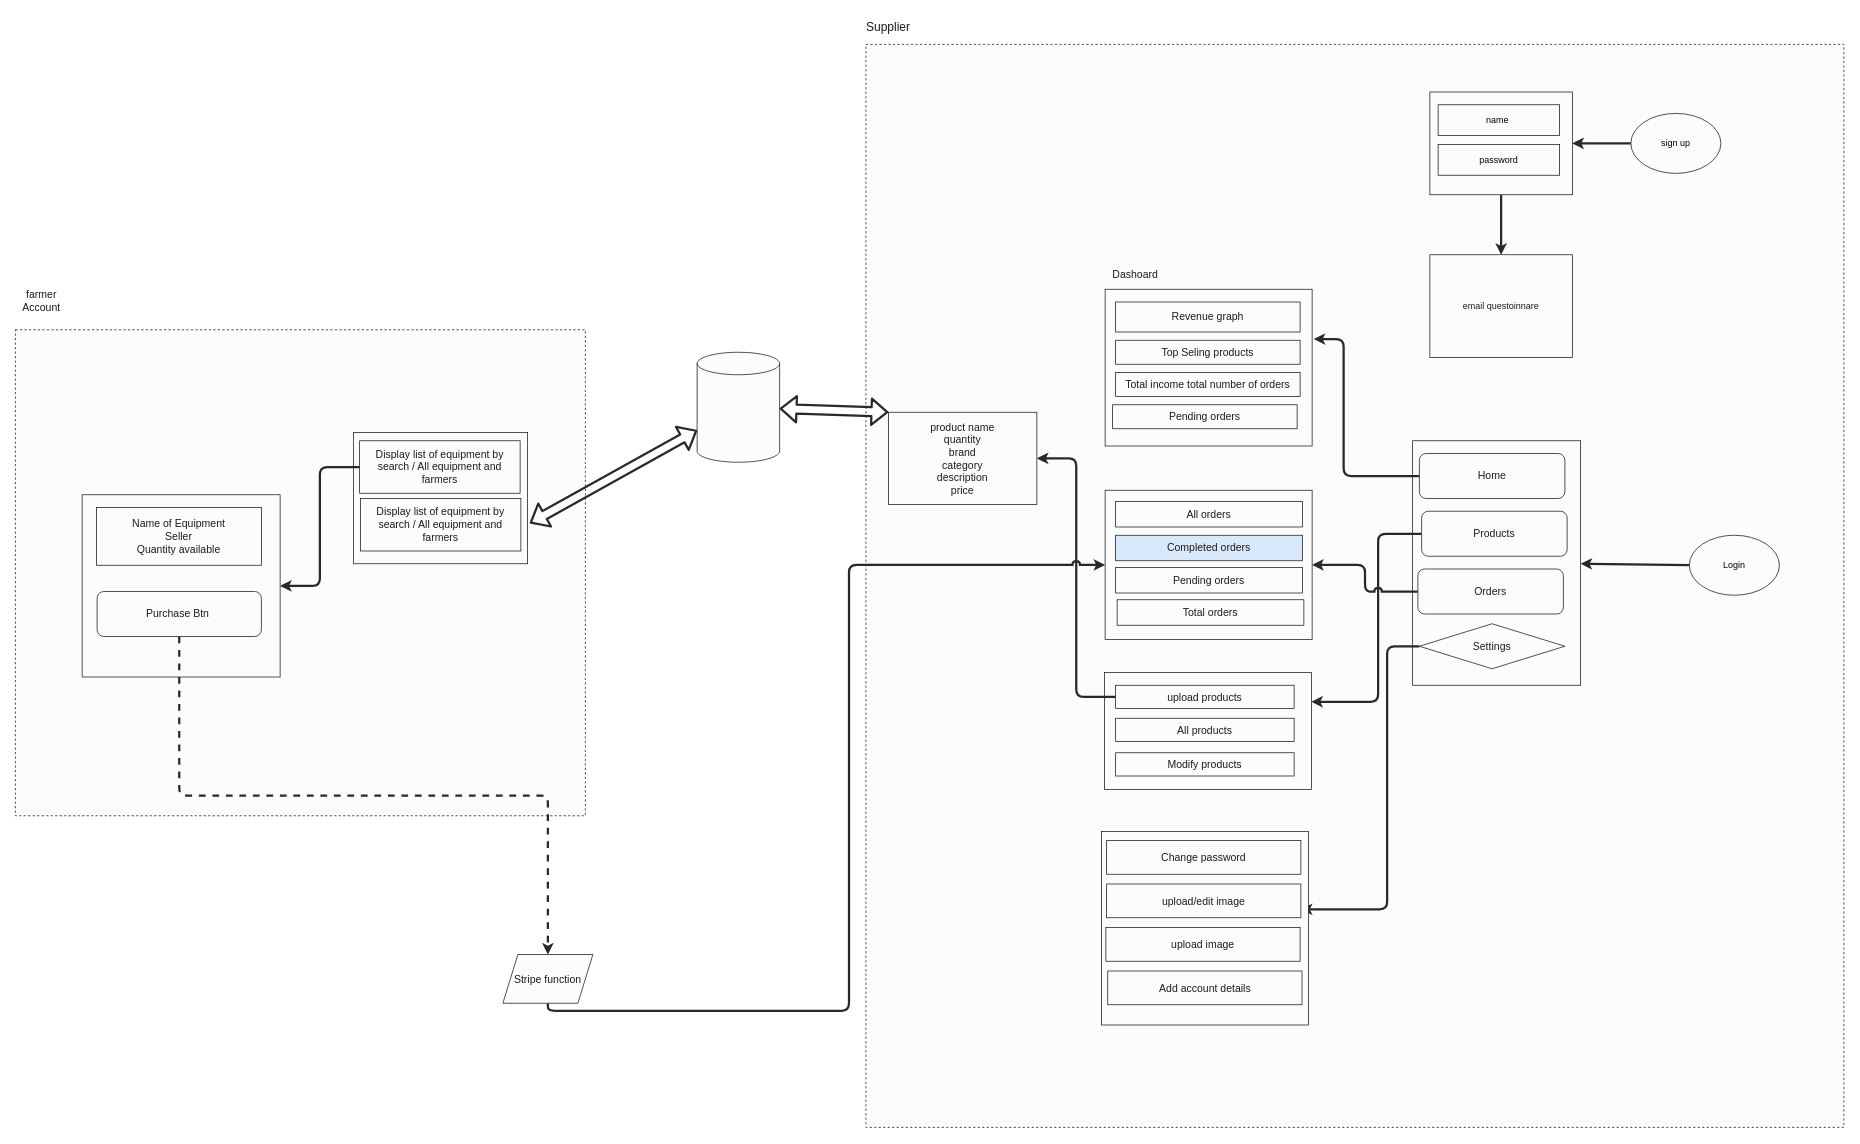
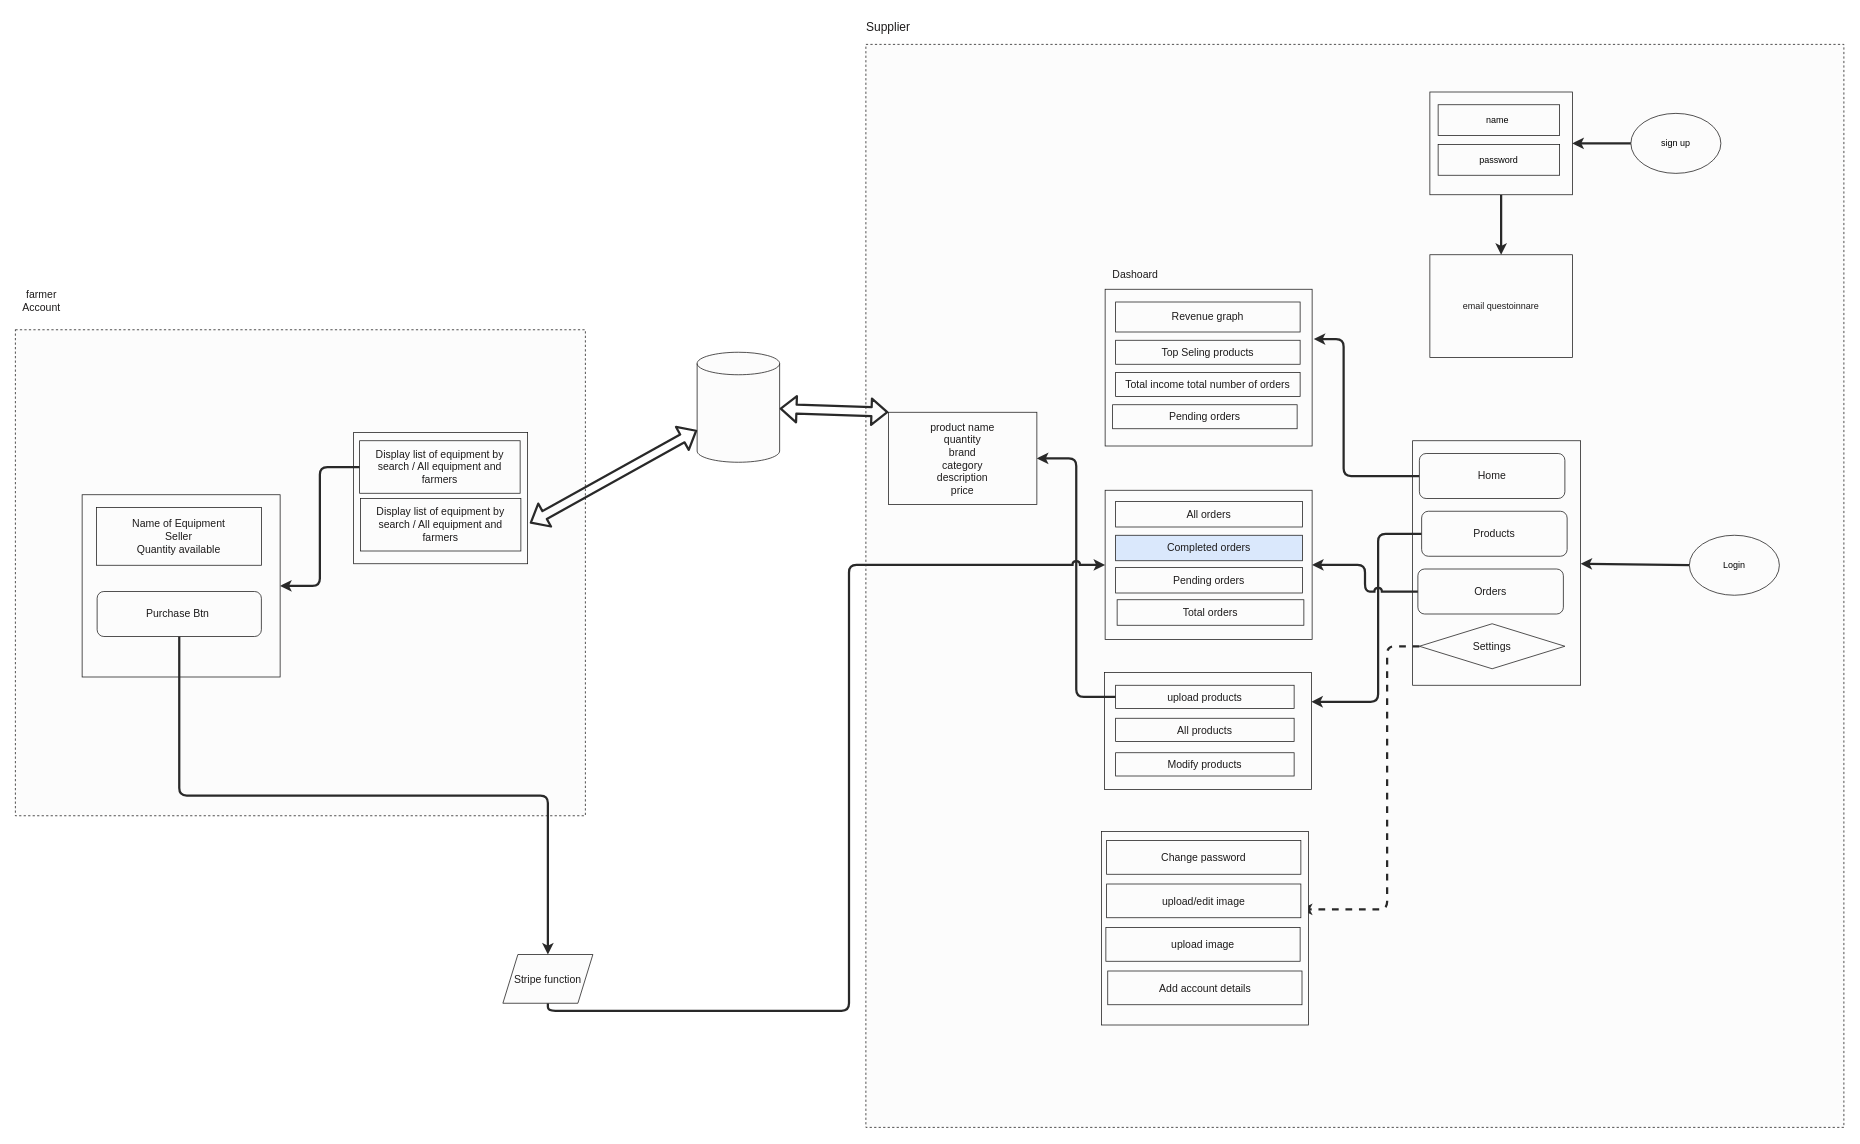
edge "Purchase Btn" -> "Stripe function": style dashed -> solid
edge "Settings" -> "upload/edit image": style solid -> dashed
